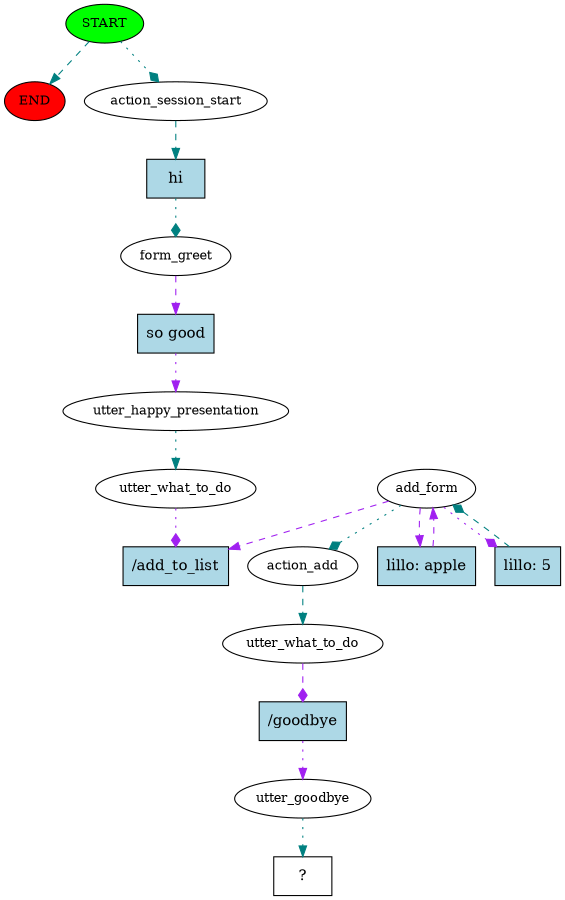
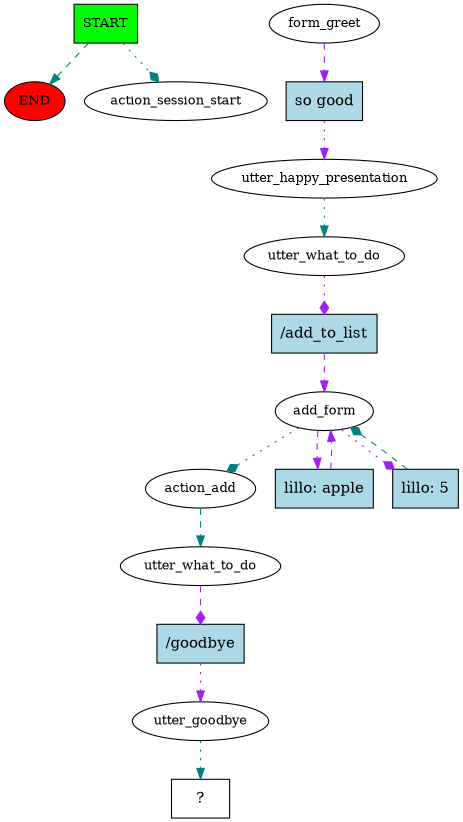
node "START": shape ellipse -> box
node "hi": removed
edge "add_form" -> "/add_to_list": reversed
